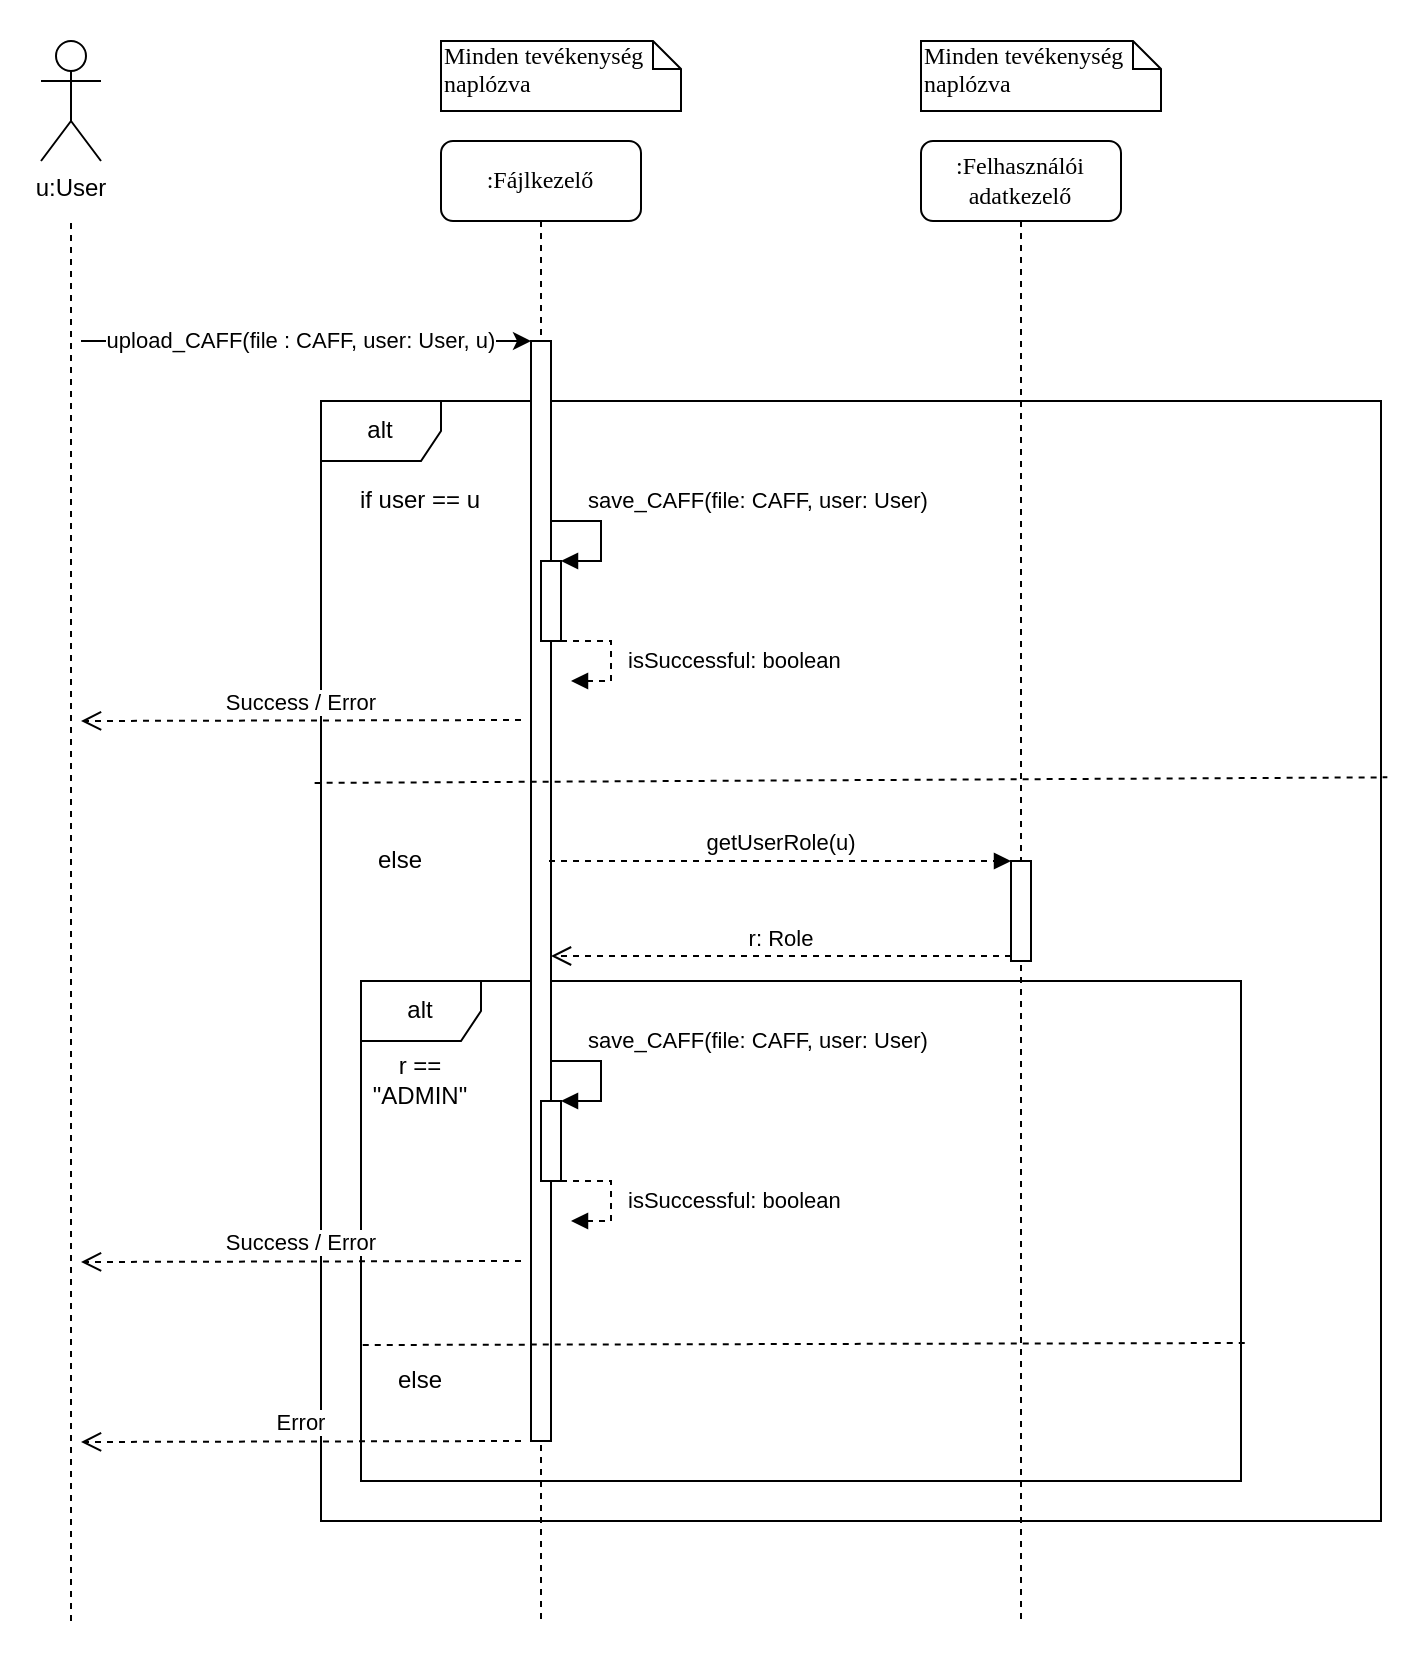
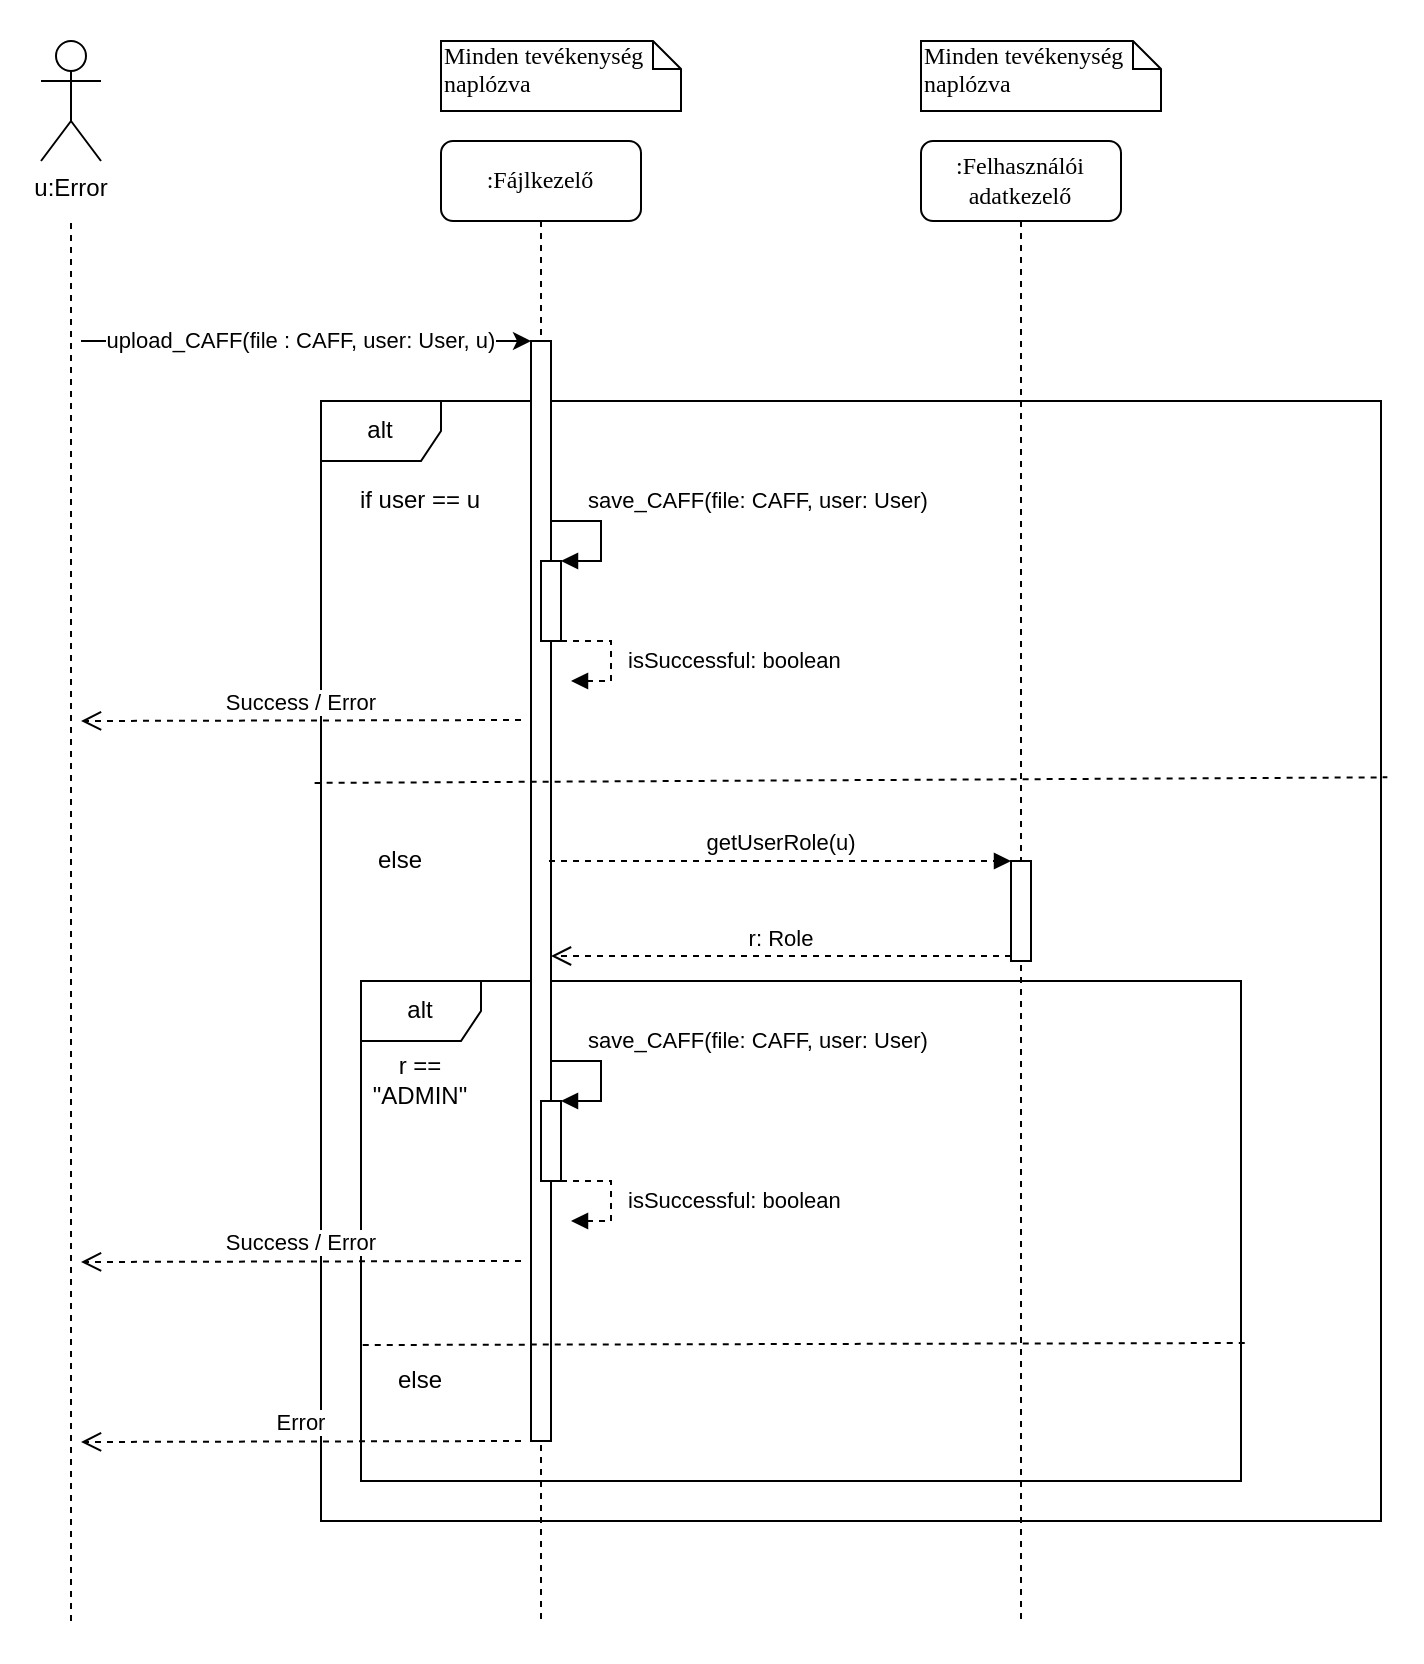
node "u:User": label "u:User" -> "u:Error"
